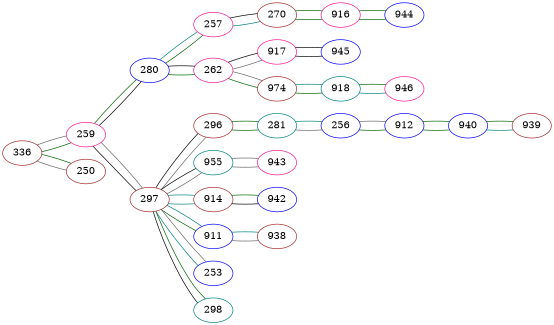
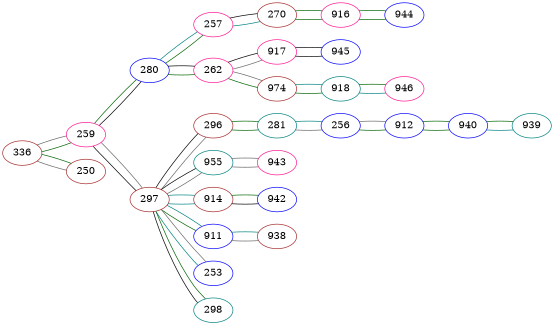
node "939": color brown -> teal
